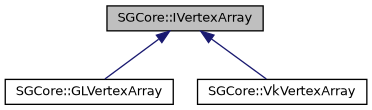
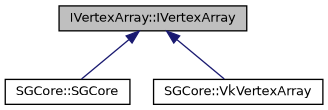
node "SGCore::IVertexArray": label "SGCore::IVertexArray" -> "IVertexArray::IVertexArray"
node "SGCore::GLVertexArray": label "SGCore::GLVertexArray" -> "SGCore::SGCore"
